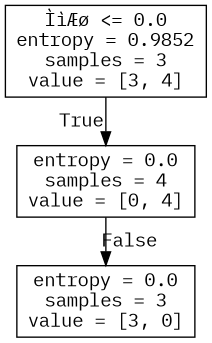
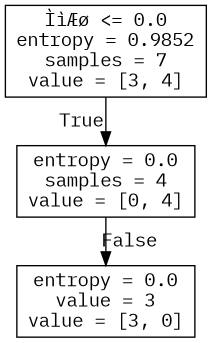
node "ÌìÆø <= 0.0 entropy = 0.9852 samples = 3 value = [3, 4]": label "ÌìÆø <= 0.0 entropy = 0.9852 samples = 3 value = [3, 4]" -> "ÌìÆø <= 0.0 entropy = 0.9852 samples = 7 value = [3, 4]"
node "entropy = 0.0 samples = 3 value = [3, 0]": label "entropy = 0.0 samples = 3 value = [3, 0]" -> "entropy = 0.0 value = 3 value = [3, 0]"
